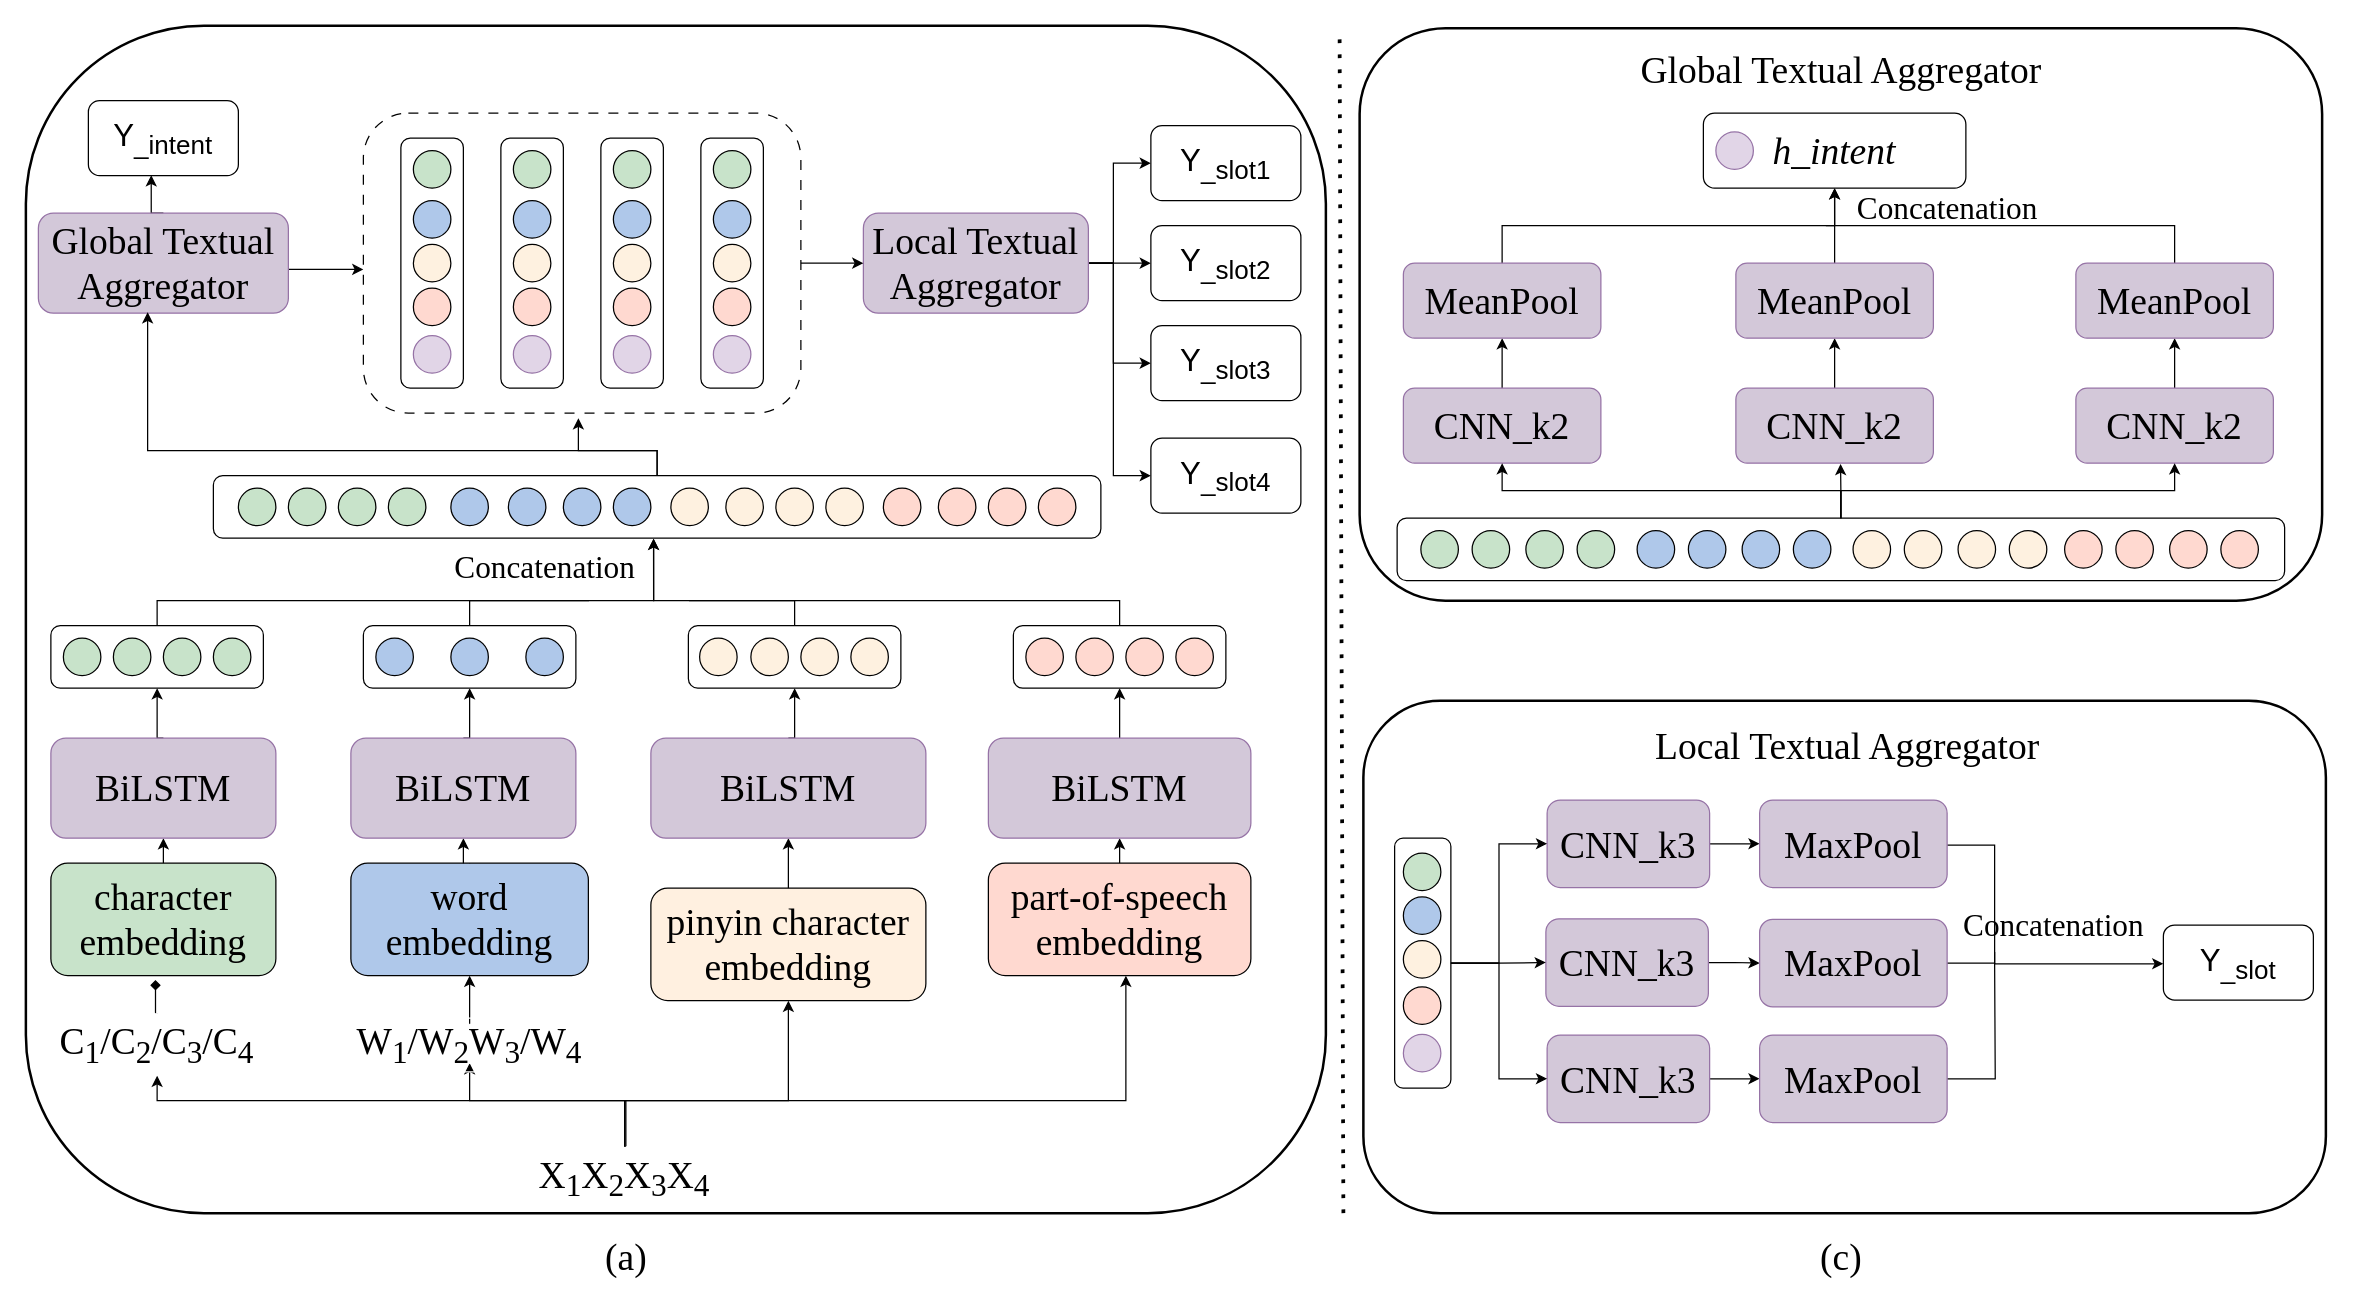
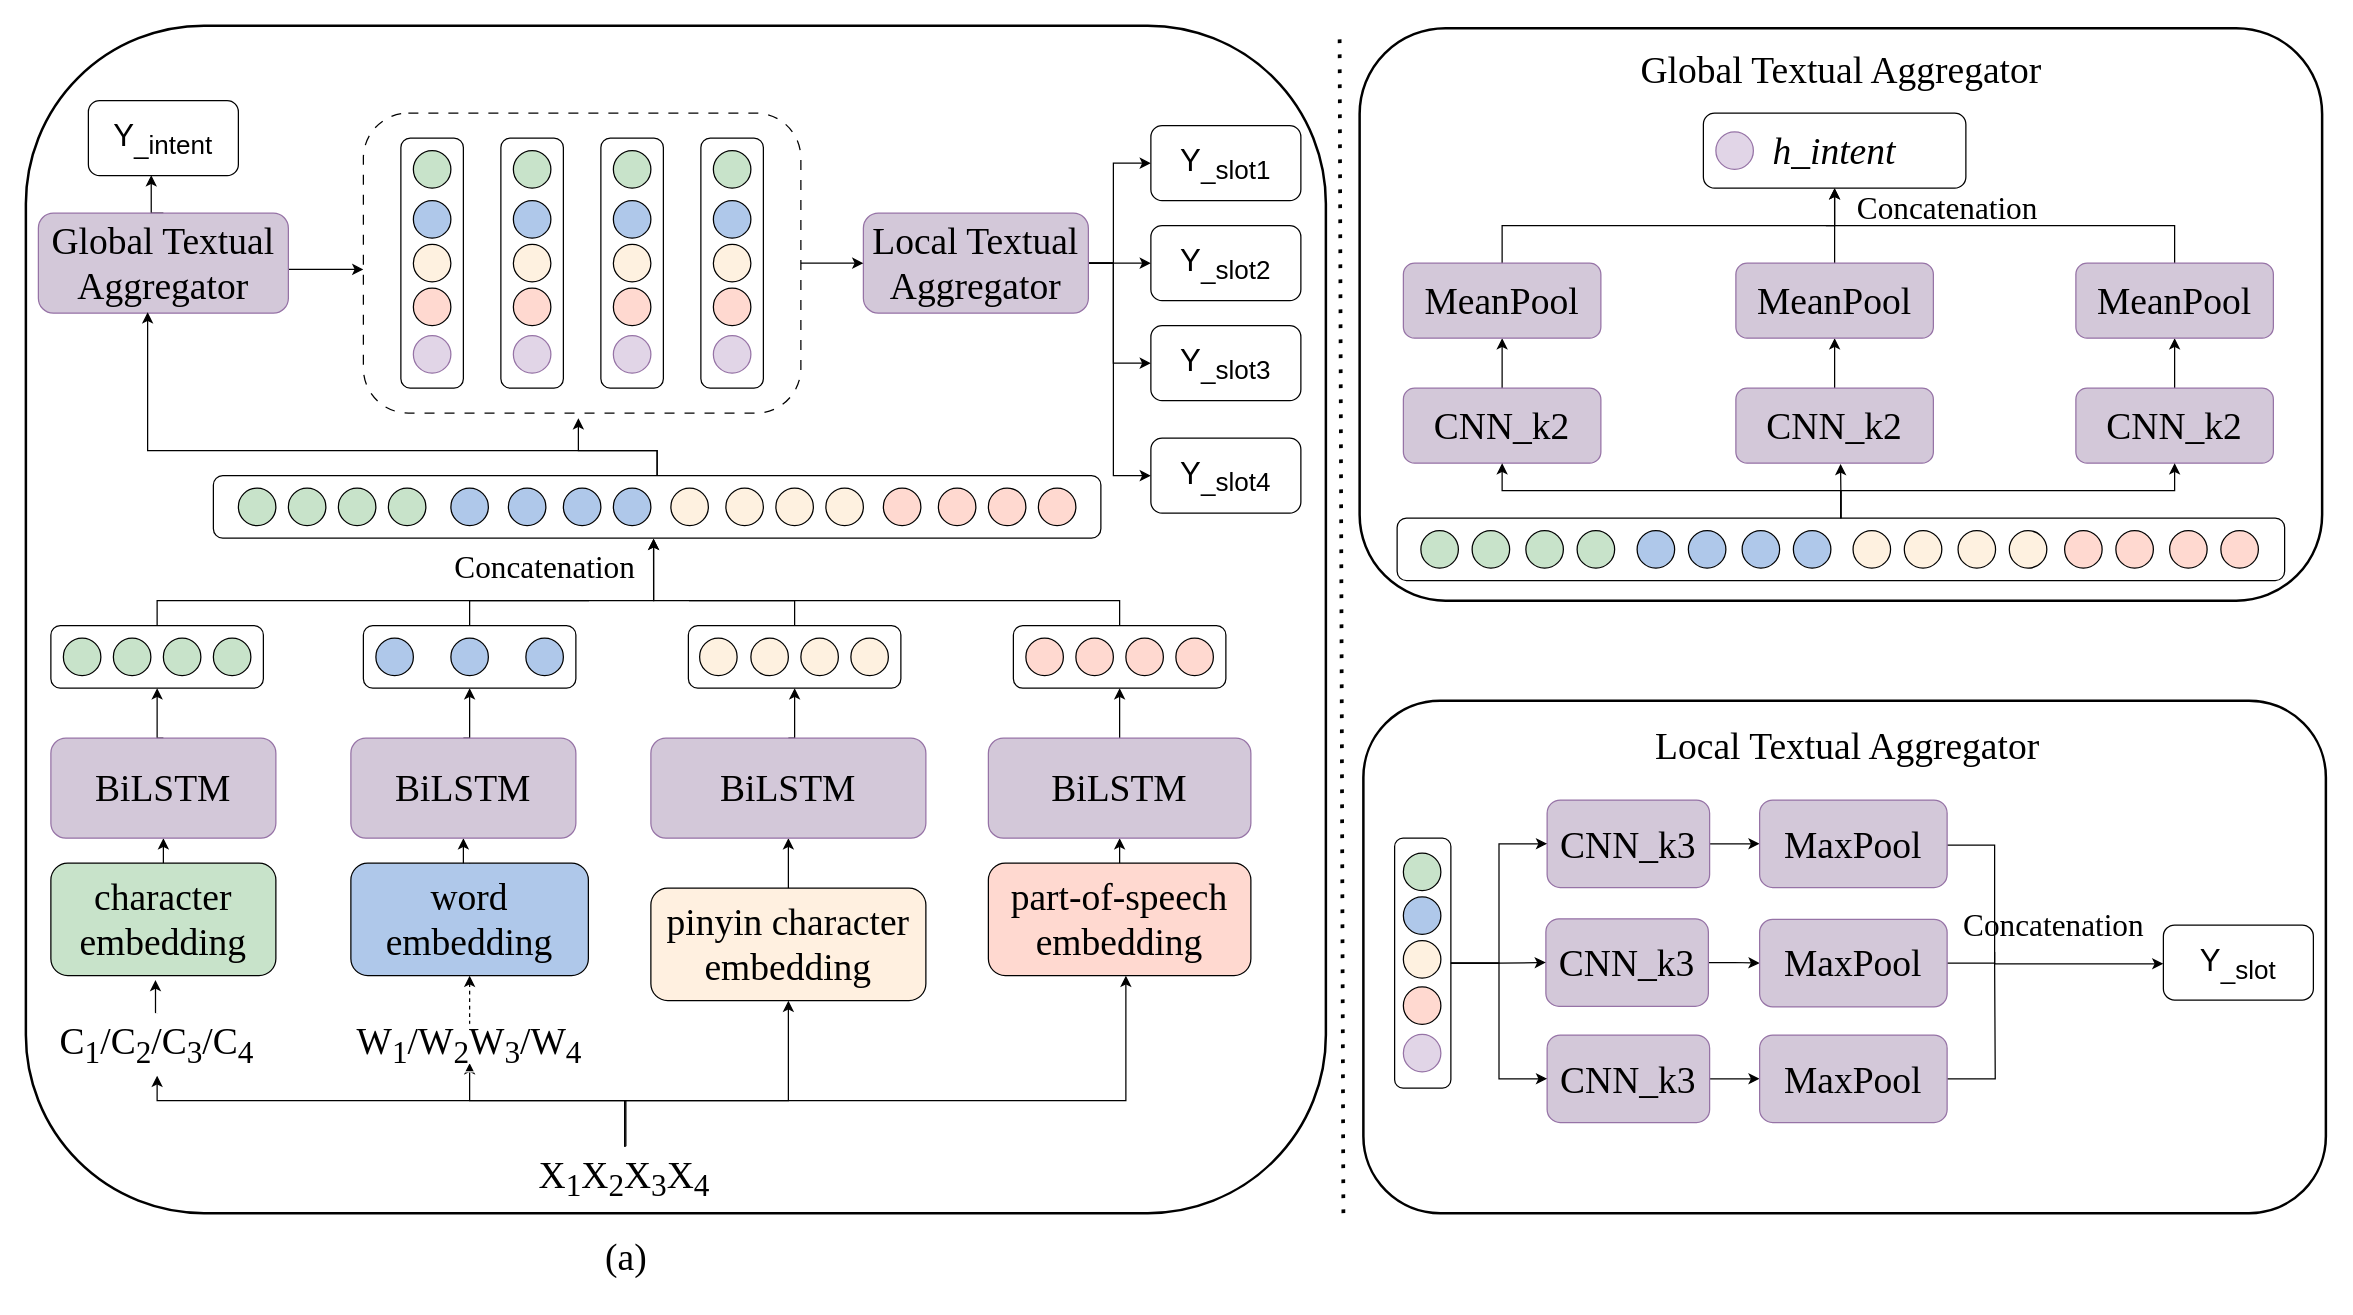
edge "C1/C2/C3/C4" -> "character embedding": arrowhead diamond -> classic
edge "W1/W2W3/W4" -> "word embedding": style solid -> dashed
node "(c)": removed
